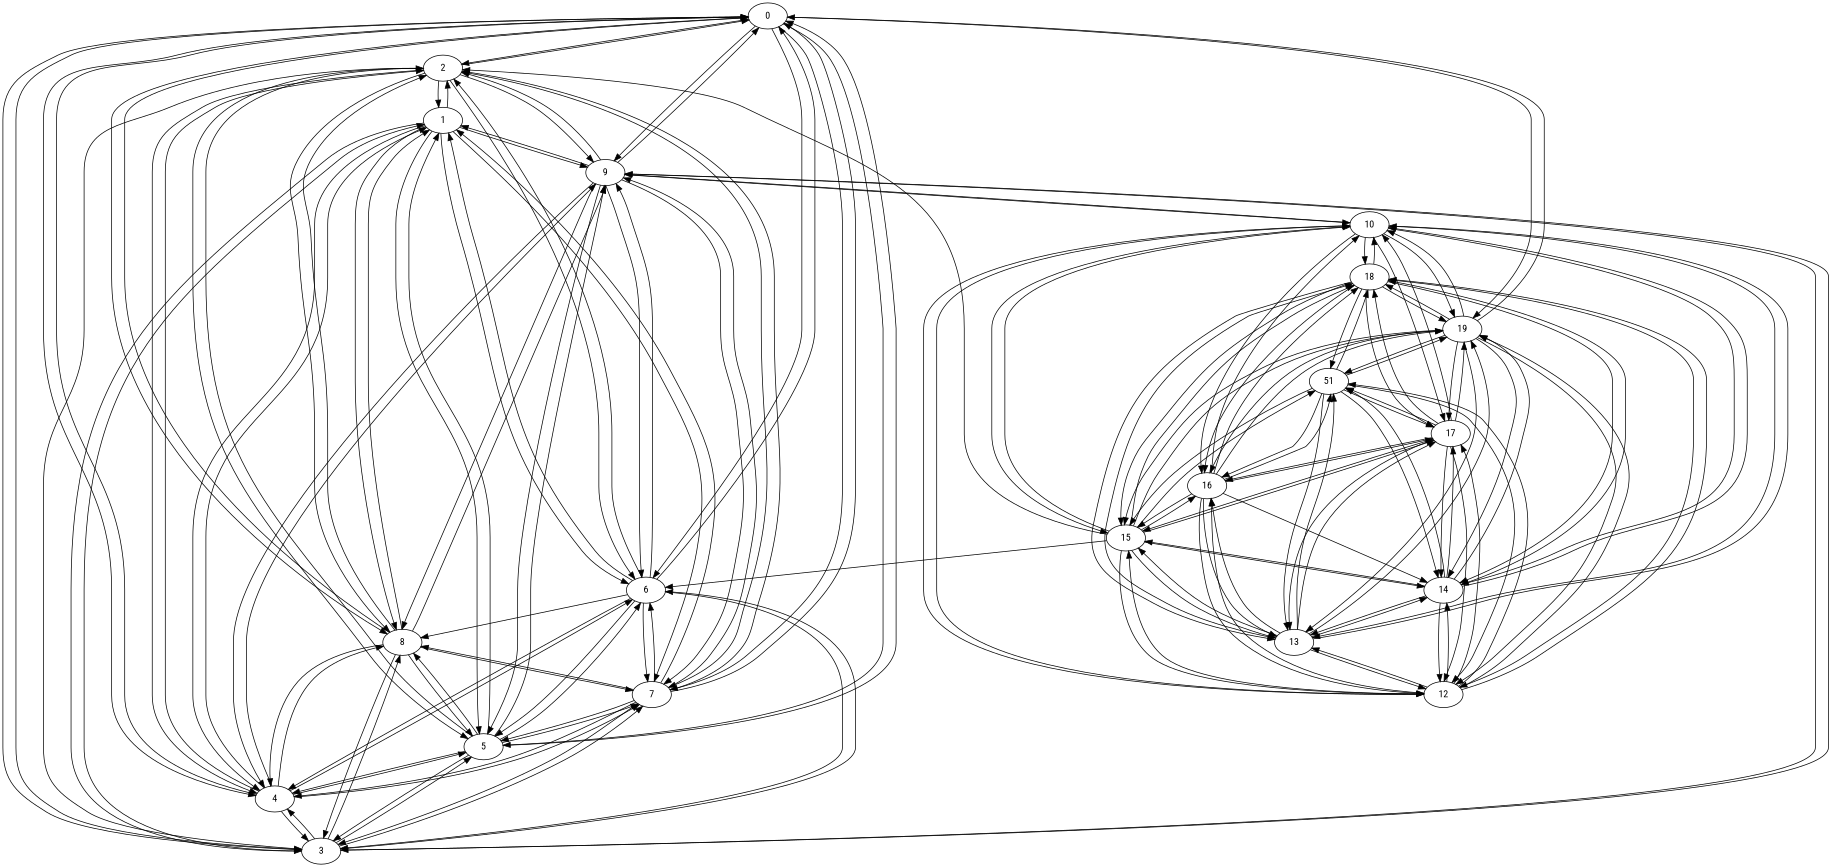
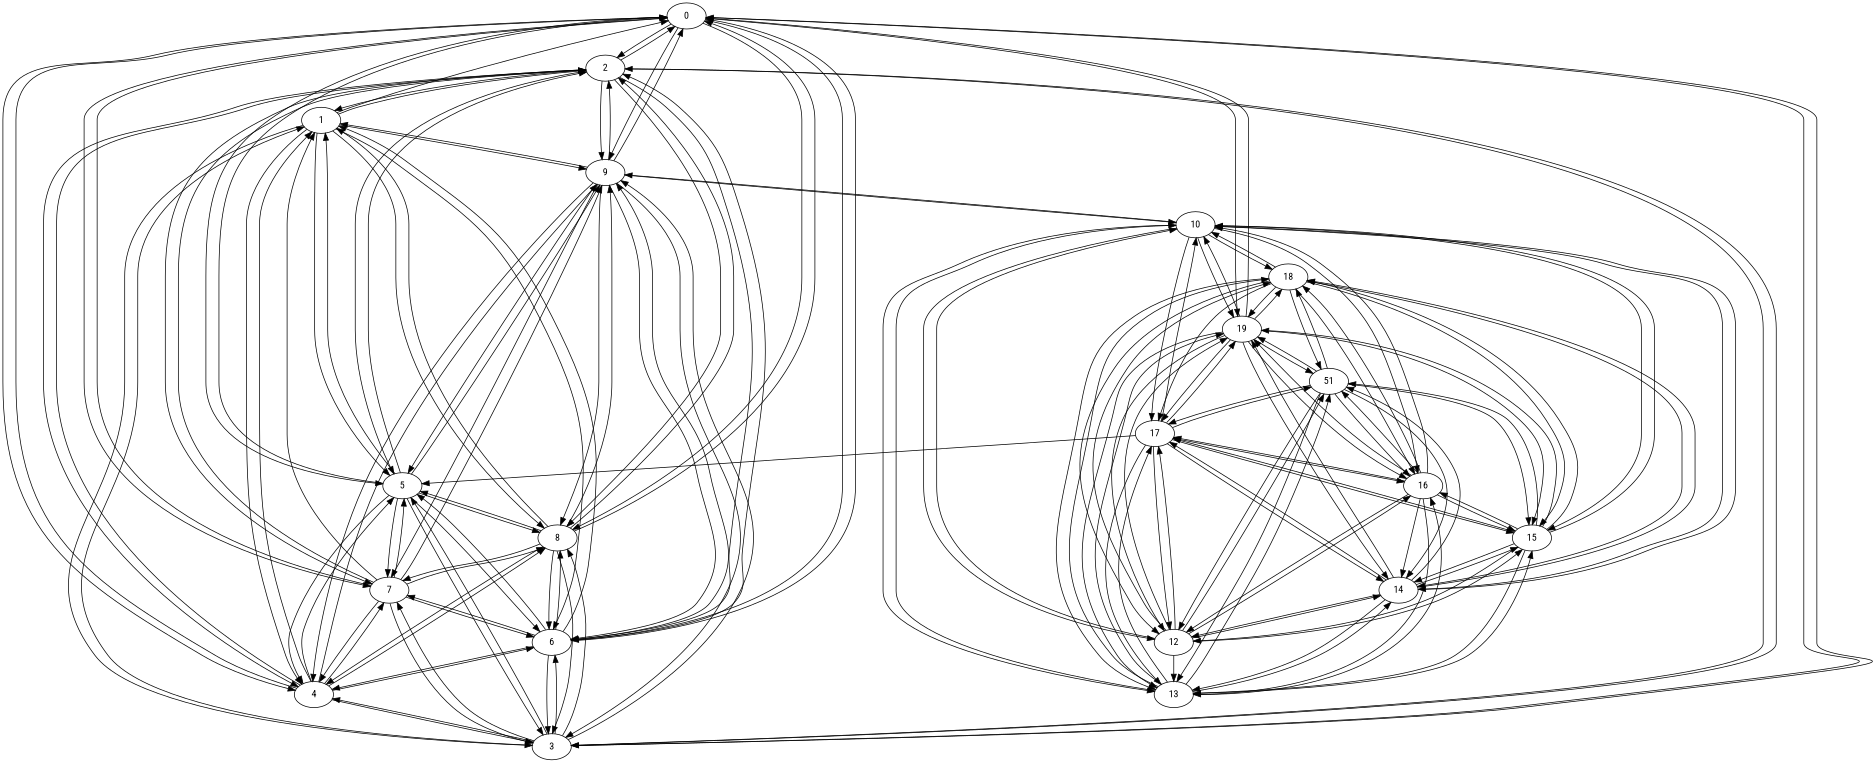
edge "15" -> "2": now "3" -> "2"
edge "17" -> "18": now "17" -> "5"
edge "1" -> "7": now "1" -> "0"
edge "15" -> "6": now "8" -> "6"
edge "13" -> "12": removed
